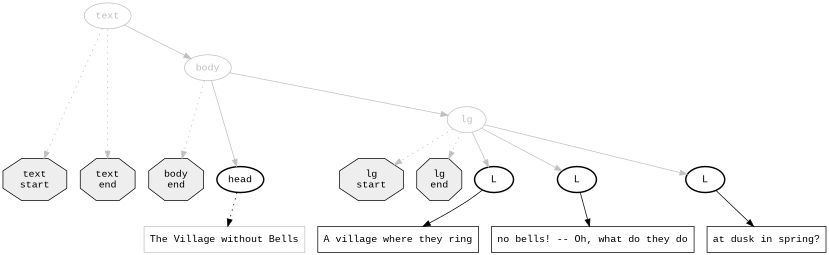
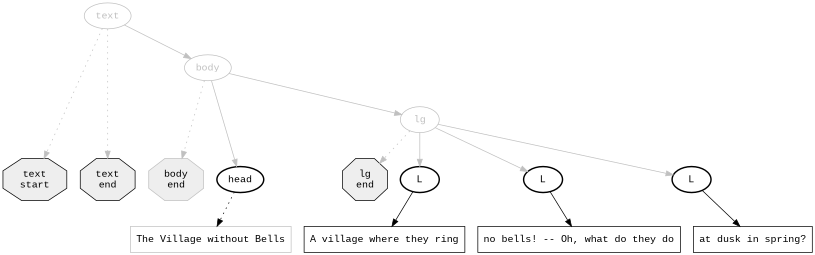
node "body end": color black -> gray
node "lg start": removed
